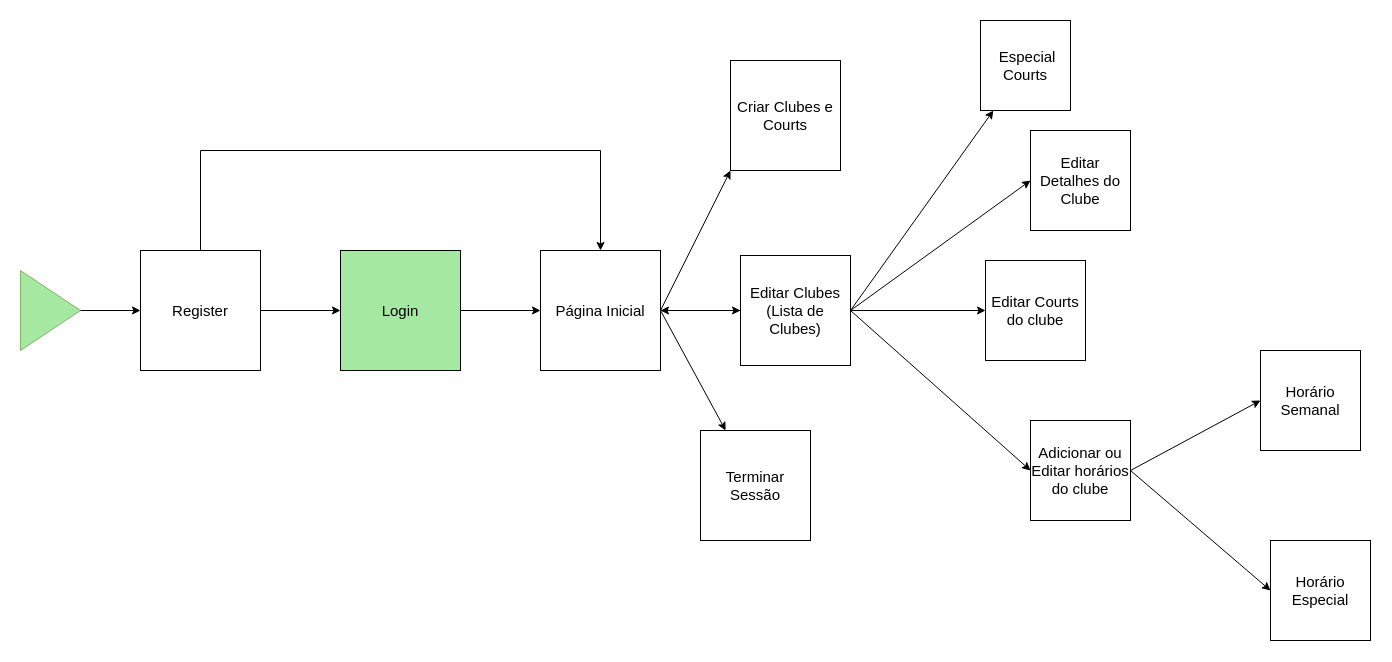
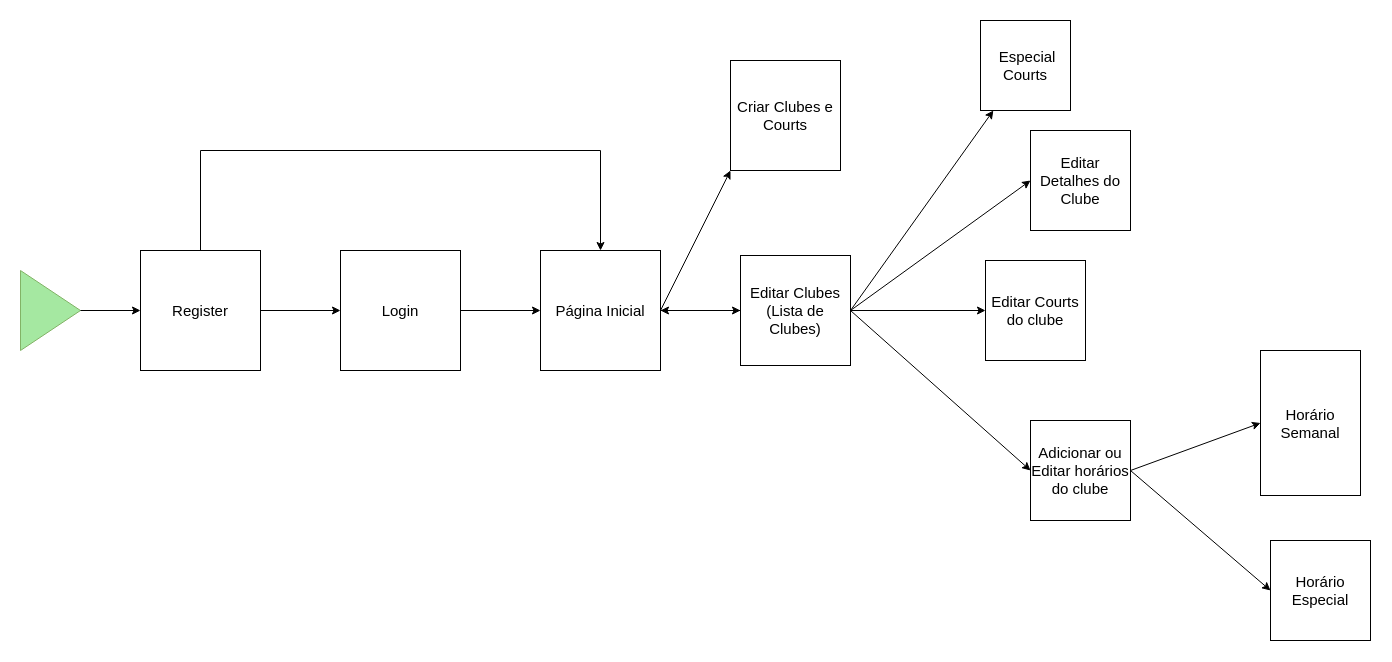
node "Login": fillcolor #a5e8a1 -> #ffffff
edge "Página Inicial" -> "Terminar Sessão": removed
node "Horário Semanal": size 100x100 -> 100x145
node "Terminar Sessão": removed
